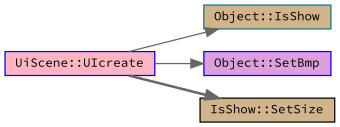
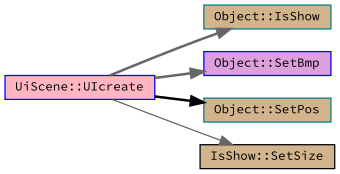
edge "UiScene::UIcreate" -> "Object::IsShow": style solid -> bold
edge "UiScene::UIcreate" -> "Object::SetBmp": style solid -> bold
edge "UiScene::UIcreate" -> "IsShow::SetSize": style bold -> solid
node "Object::SetPos": added
